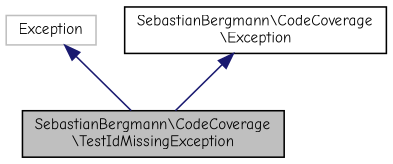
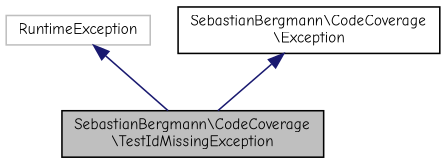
node "Exception": label "Exception" -> "RuntimeException"
